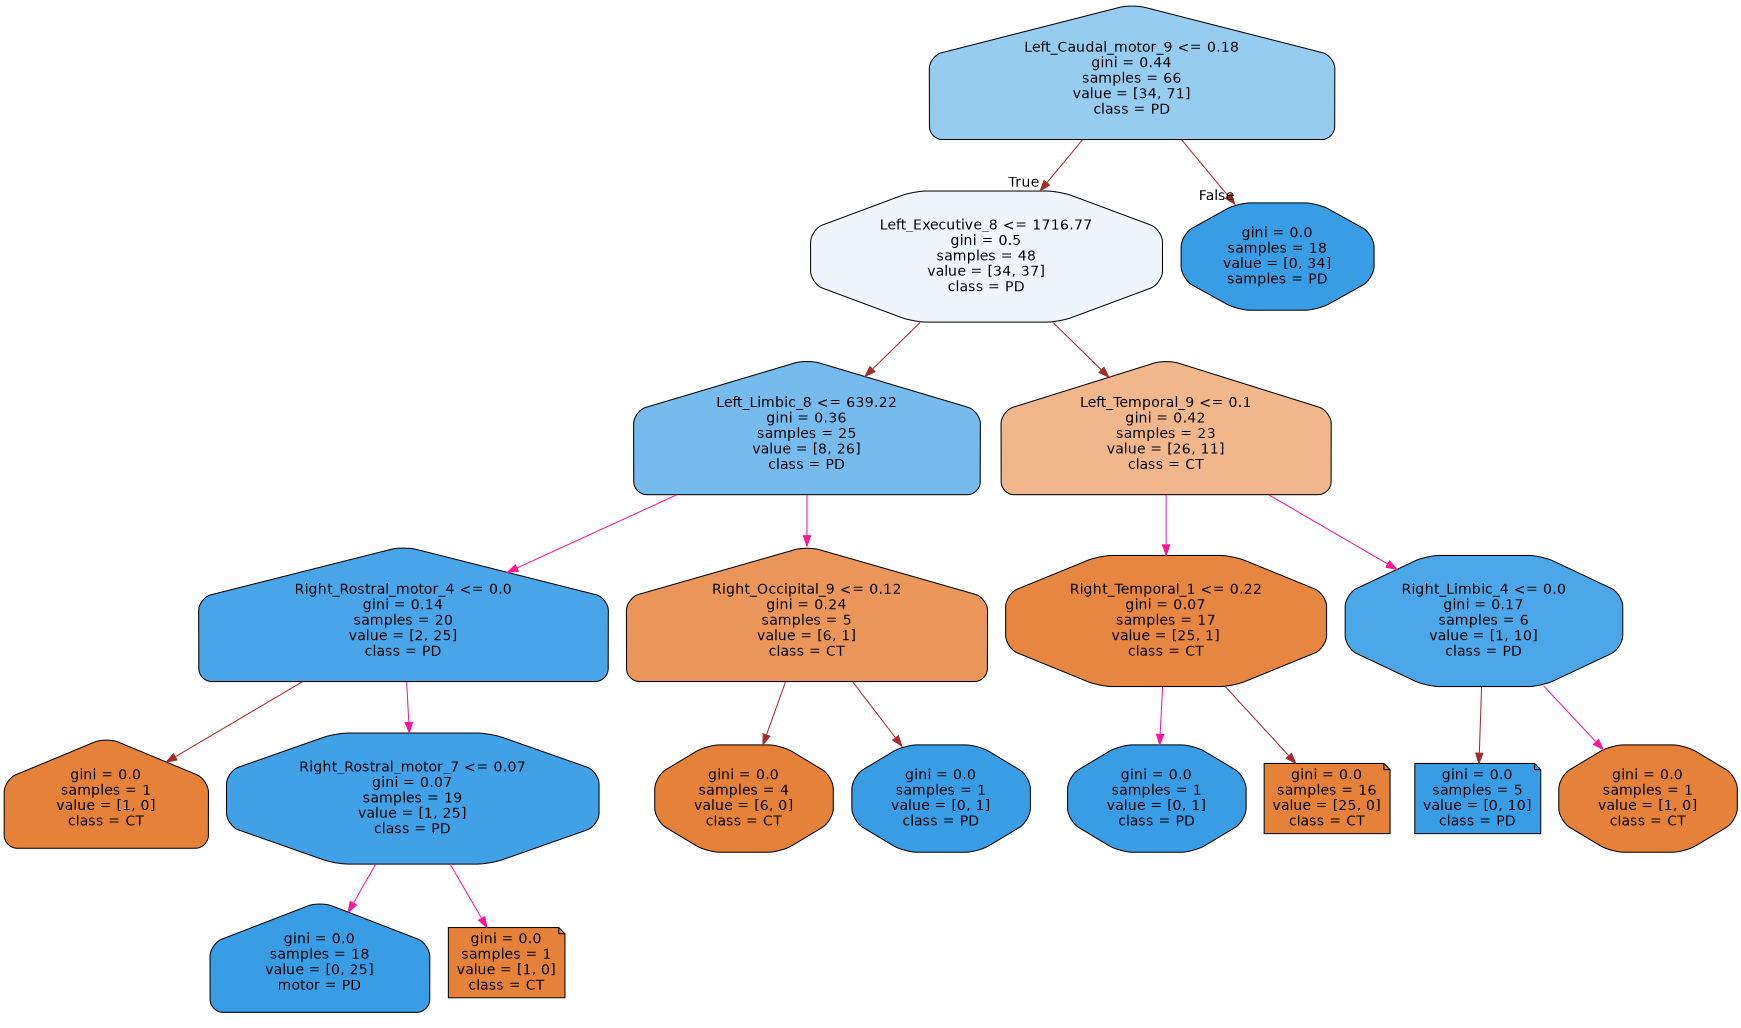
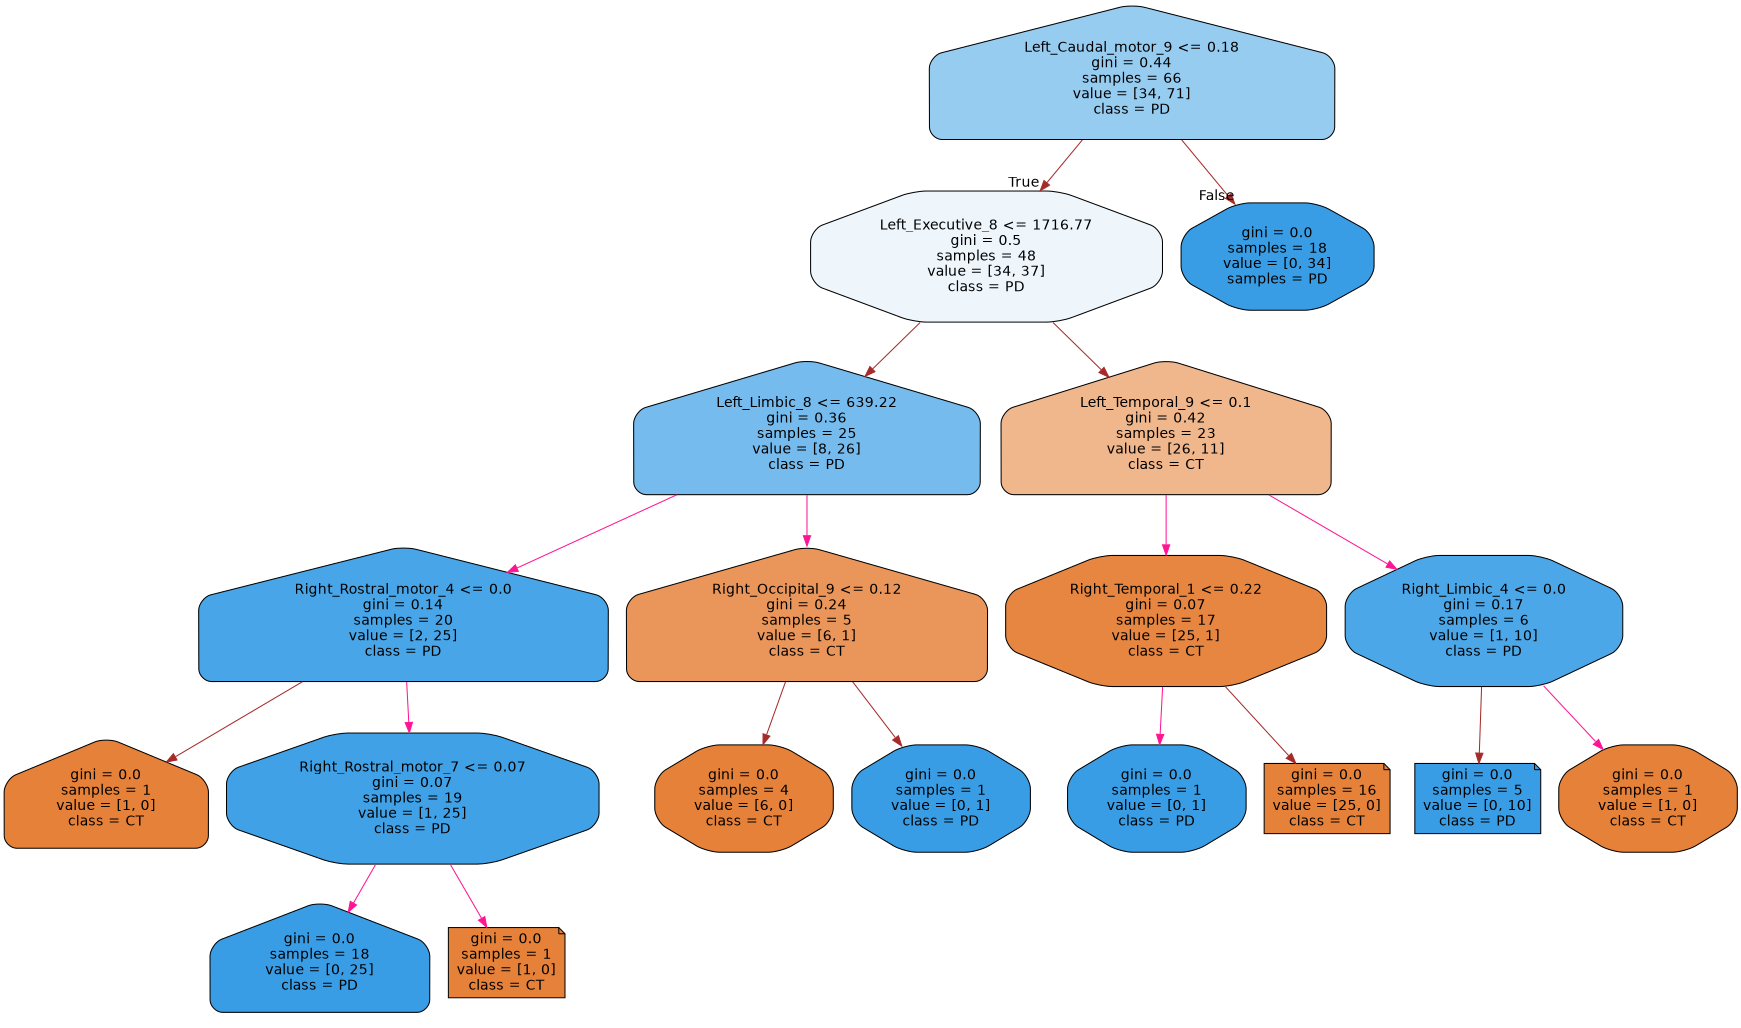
node "gini = 0.0 samples = 18 value = [0, 25] motor = PD": label "gini = 0.0 samples = 18 value = [0, 25] motor = PD" -> "gini = 0.0 samples = 18 value = [0, 25] class = PD"
